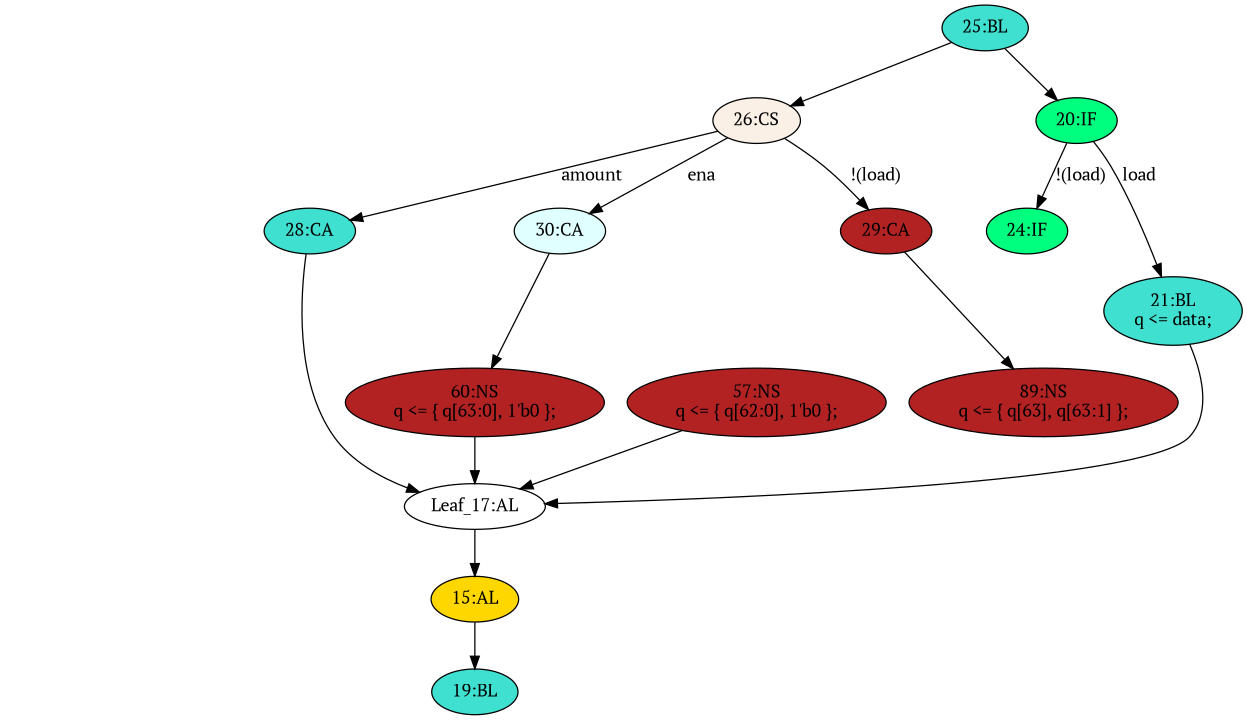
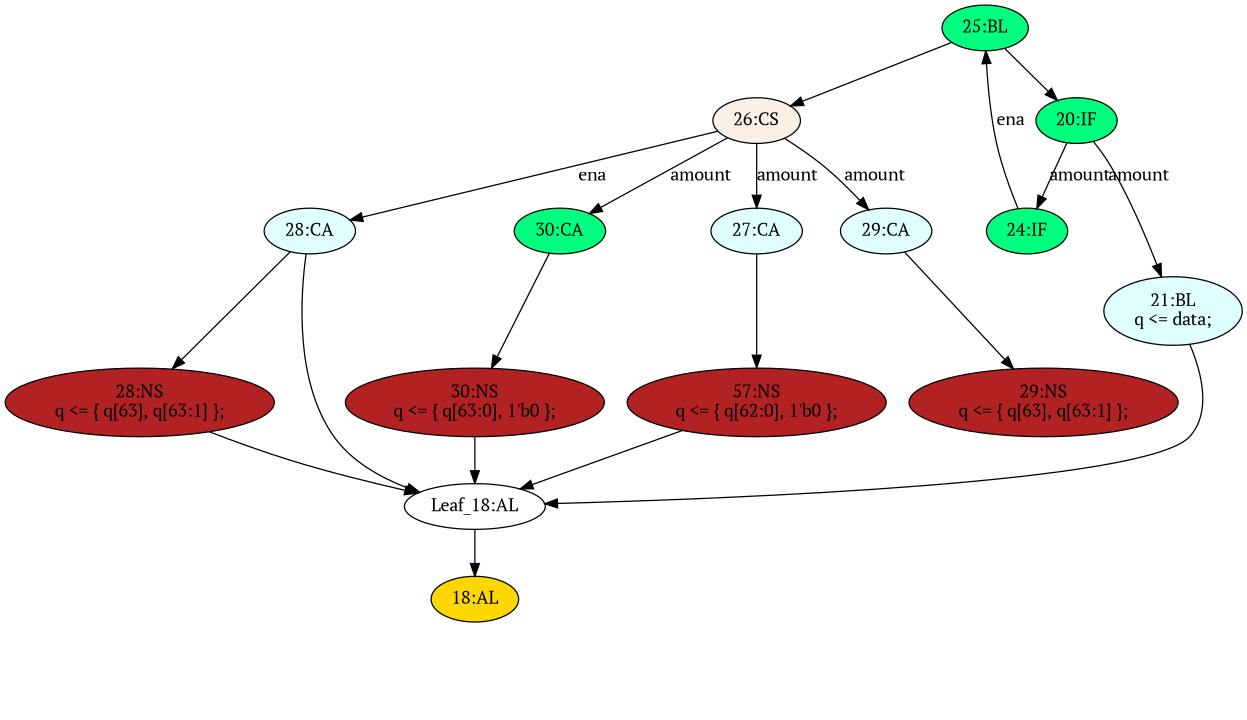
node "25:BL": fillcolor turquoise -> springgreen
edge "24:IF" -> "25:BL": added, label "ena"
edge "26:CS" -> "28:CA": label "amount" -> "ena"
edge "26:CS" -> "30:CA": label "ena" -> "amount"
edge "26:CS" -> "29:CA": label "!(load)" -> "amount"
edge "20:IF" -> "24:IF": label "!(load)" -> "amount"
edge "20:IF" -> "21:BL q <= data;": label "load" -> "amount"
node "28:CA": fillcolor turquoise -> lightcyan
node "30:CA": fillcolor lightcyan -> springgreen
node "27:CA": added
node "29:CA": fillcolor firebrick -> lightcyan
node "21:BL q <= data;": fillcolor turquoise -> lightcyan
node "28:NS q <= { q[63], q[63:1] };": added
node "60:NS q <= { q[63:0], 1'b0 };": label "60:NS q <= { q[63:0], 1'b0 };" -> "30:NS q <= { q[63:0], 1'b0 };"
node "89:NS q <= { q[63], q[63:1] };": label "89:NS q <= { q[63], q[63:1] };" -> "29:NS q <= { q[63], q[63:1] };"
node "Leaf_17:AL": label "Leaf_17:AL" -> "Leaf_18:AL"
node "15:AL": label "15:AL" -> "18:AL"
node "19:BL": removed
